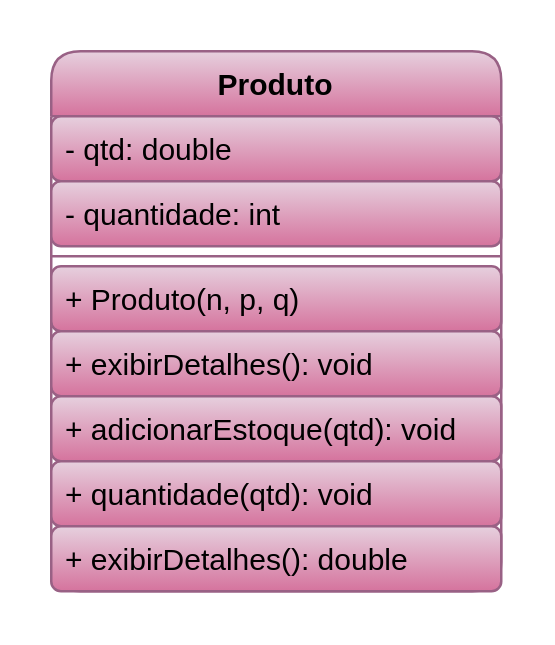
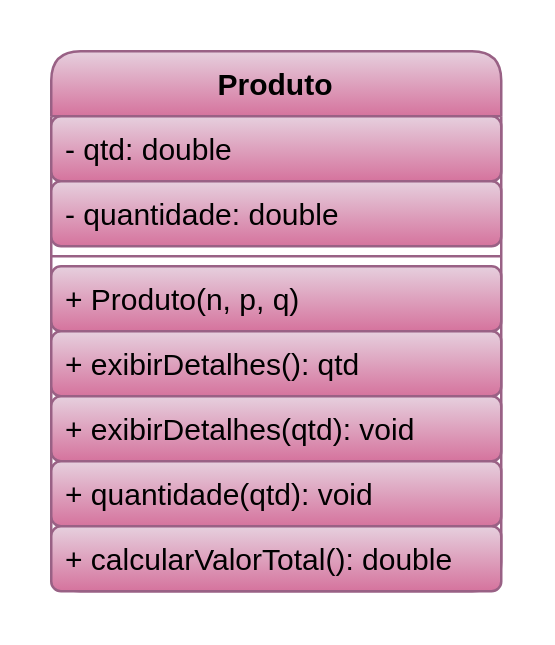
node "- quantidade: int": label "- quantidade: int" -> "- quantidade: double"
node "+ exibirDetalhes(): void": label "+ exibirDetalhes(): void" -> "+ exibirDetalhes(): qtd"
node "+ adicionarEstoque(qtd): void": label "+ adicionarEstoque(qtd): void" -> "+ exibirDetalhes(qtd): void"
node "+ exibirDetalhes(): double": label "+ exibirDetalhes(): double" -> "+ calcularValorTotal(): double"
